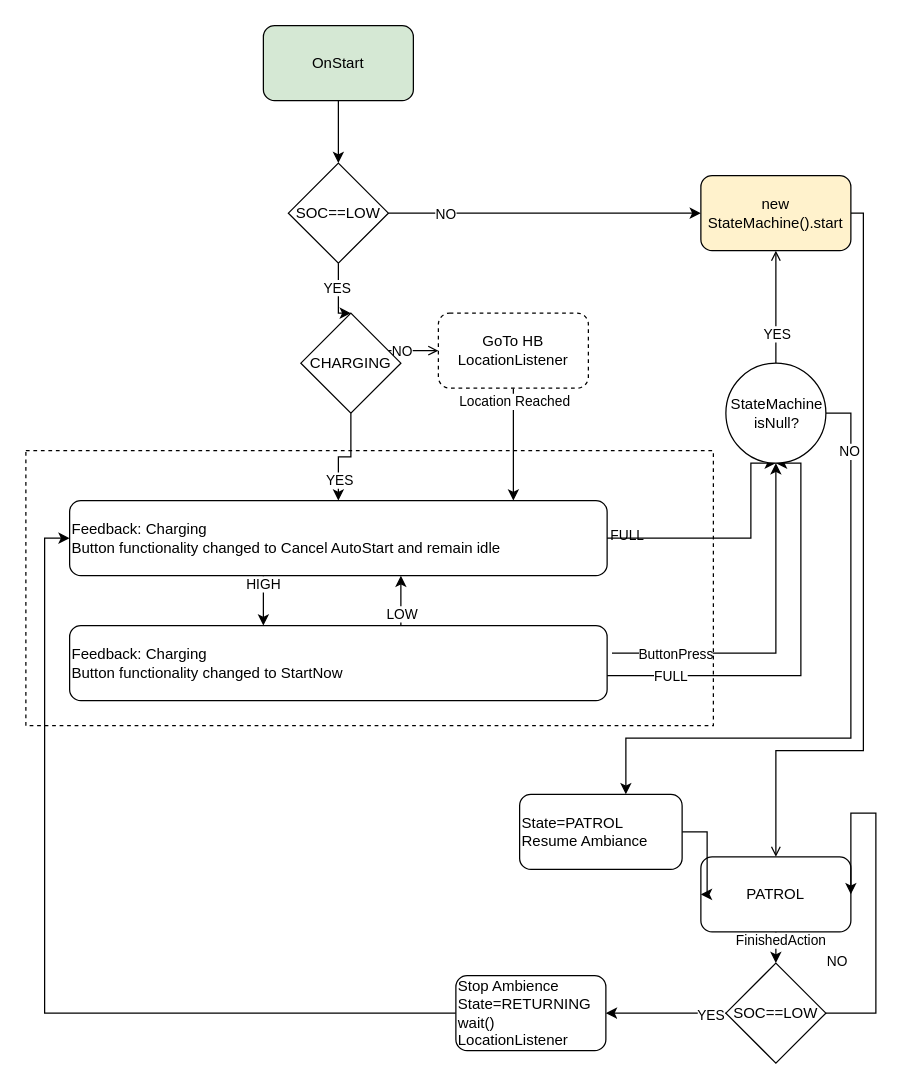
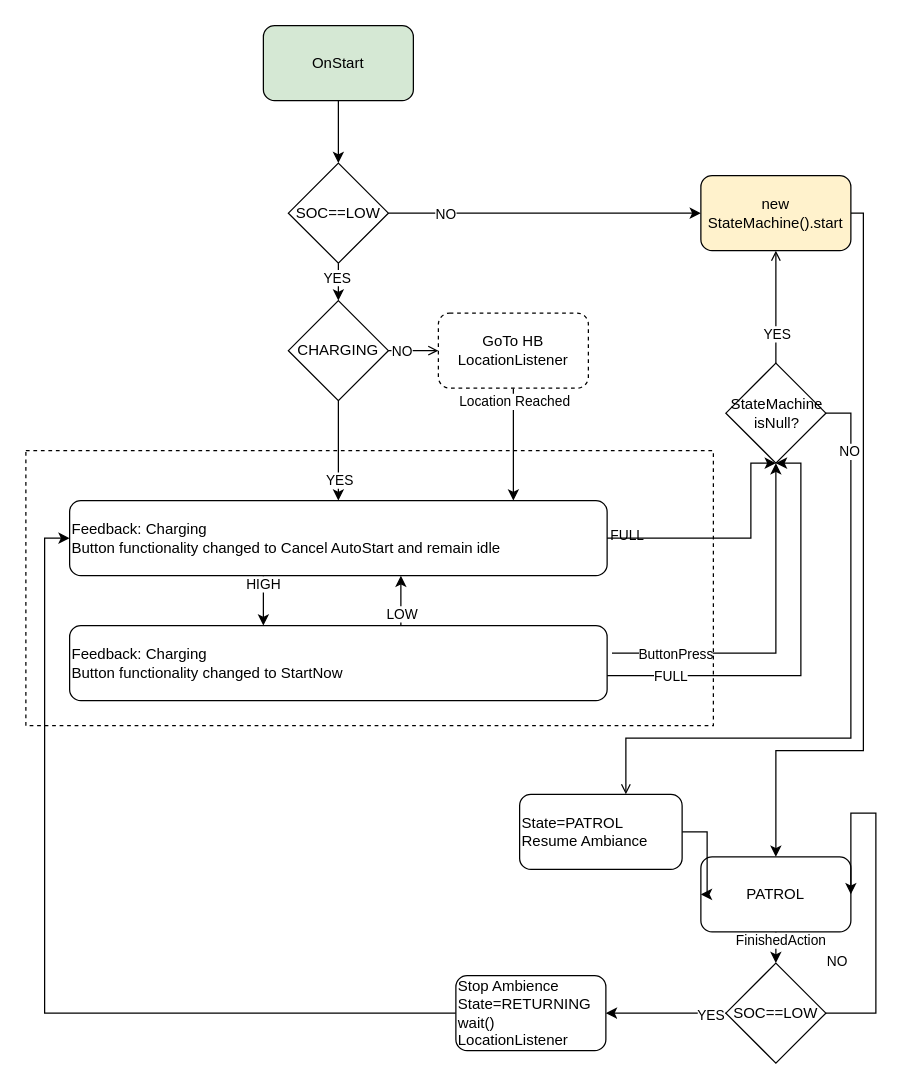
node "CHARGING": moved (351, 363) -> (338, 351)
node "StateMachine isNull?": shape ellipse -> diamond
edge "StateMachine isNull?" -> "State=PATROL Resume Ambiance": arrowhead classic -> open
edge "new StateMachine().start" -> "PATROL": arrowhead open -> classic
